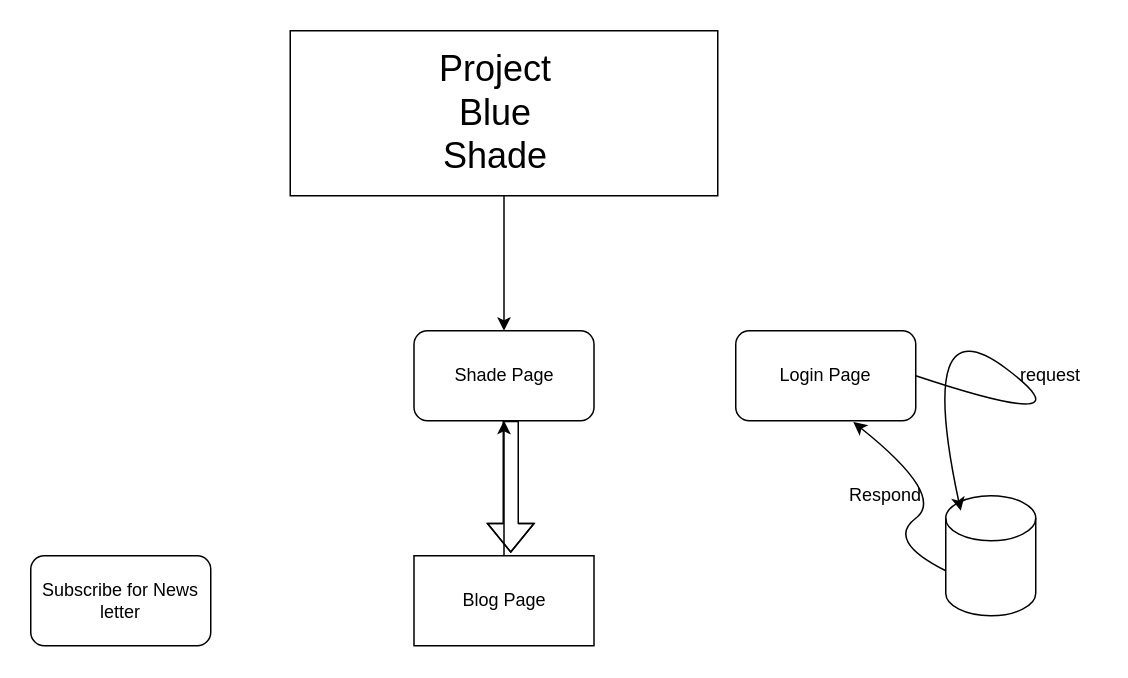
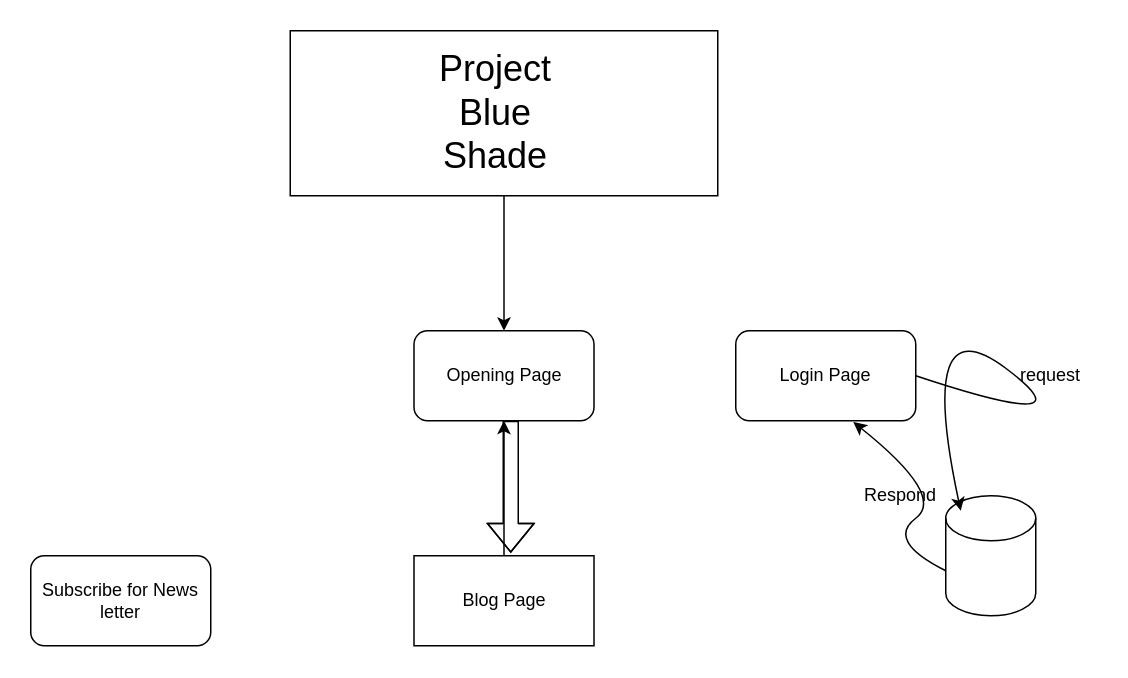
node "Shade Page": label "Shade Page" -> "Opening Page"
node "Respond": moved (886, 496) -> (901, 496)
